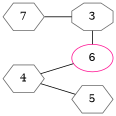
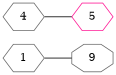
node "7": label "7" -> "1"
node "3": label "3" -> "9"
node "6": removed
node "5": color gray40 -> deeppink
